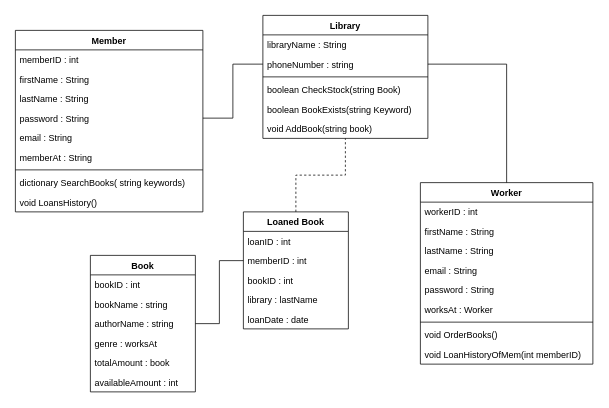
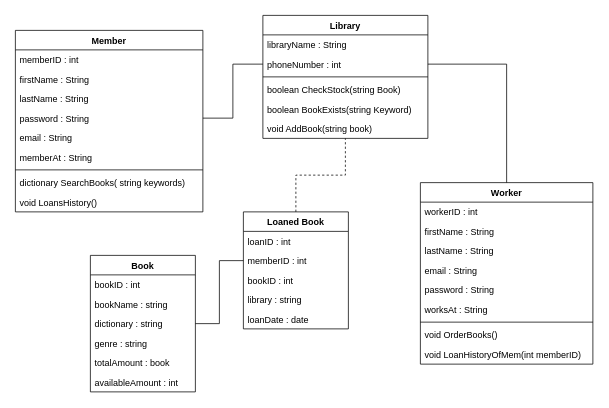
node "phoneNumber : string": label "phoneNumber : string" -> "phoneNumber : int"
node "library : lastName": label "library : lastName" -> "library : string"
node "worksAt : Worker": label "worksAt : Worker" -> "worksAt : String"
node "authorName : string": label "authorName : string" -> "dictionary : string"
node "genre : worksAt": label "genre : worksAt" -> "genre : string"
